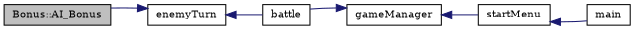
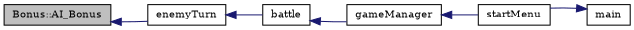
edge "Bonus::AI_Bonus" -> "enemyTurn": reversed
edge "battle" -> "gameManager": reversed
edge "main" -> "startMenu": reversed
